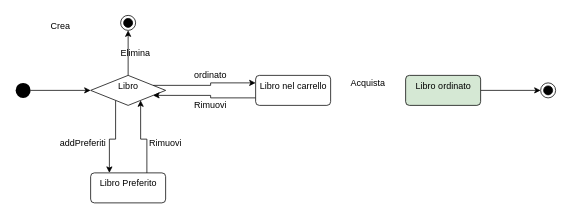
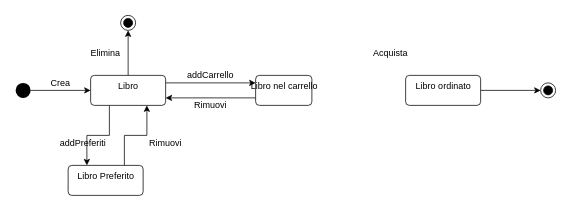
node "Crea": moved (60, 27) -> (60, 83)
node "Elimina": moved (135, 53) -> (105, 53)
node "ordinato": label "ordinato" -> "addCarrello"
node "Acquista": moved (368, 83) -> (390, 53)
node "Libro": shape diamond -> rounded rectangle
node "Libro nel carrello": size 75x30 -> 56x30
node "Libro ordinato": fillcolor #d5e8d4 -> #ffffff
node "Libro Preferito": moved (128, 188) -> (105, 180)
